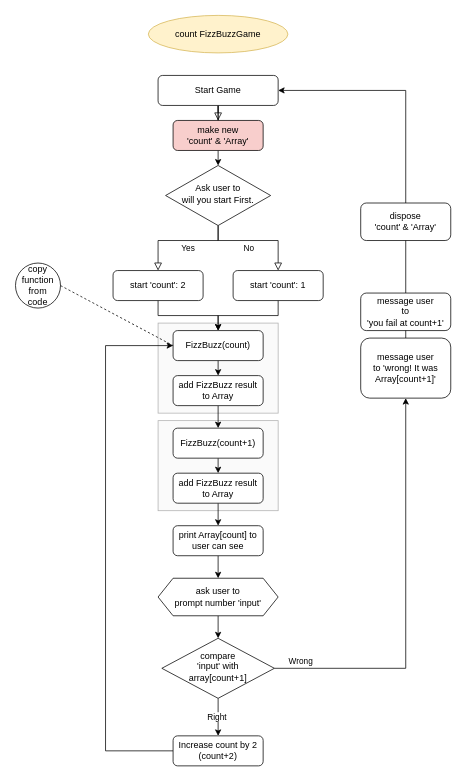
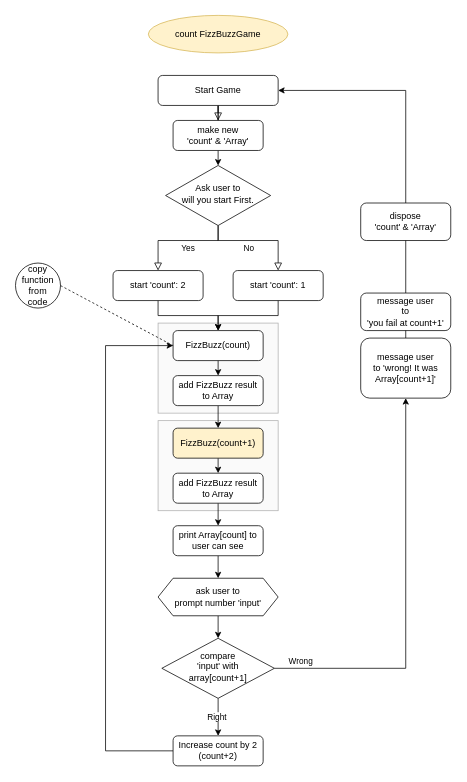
node "make new 'count' & 'Array'": fillcolor #f8cecc -> #ffffff
node "FizzBuzz(count+1)": fillcolor #ffffff -> #fff2cc
